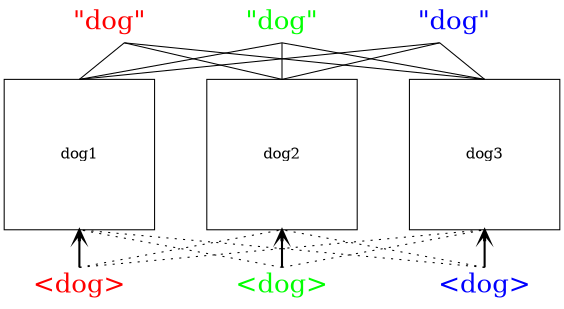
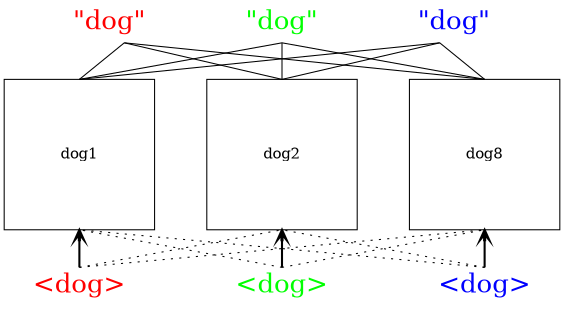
node "dog3": label "dog3" -> "dog8"
